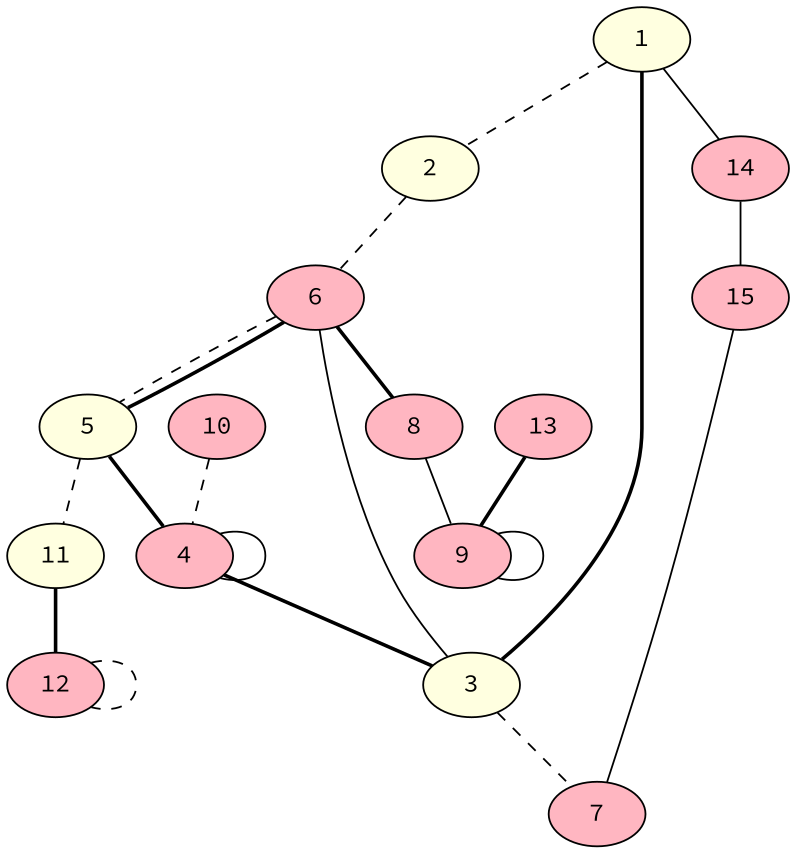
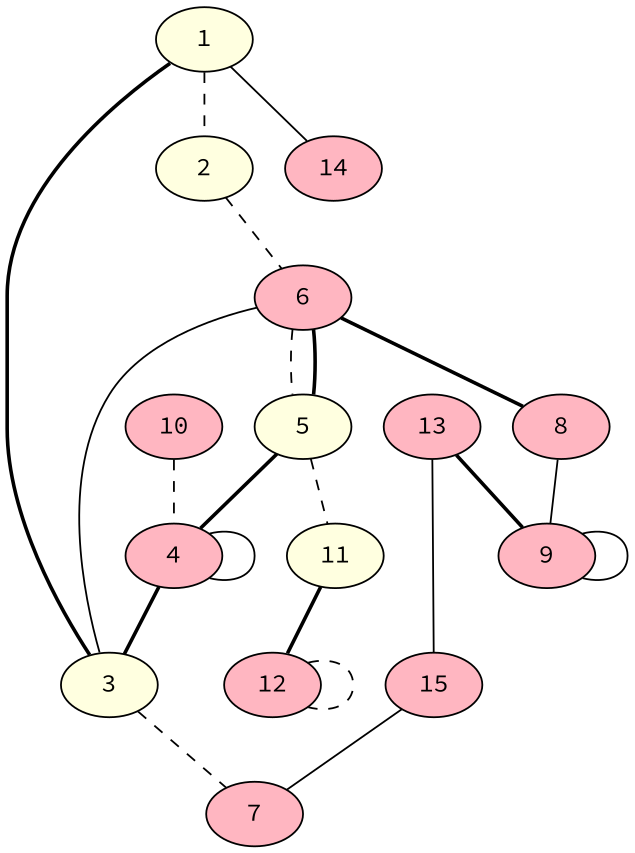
edge "14" -- "15": now "13" -- "15"
